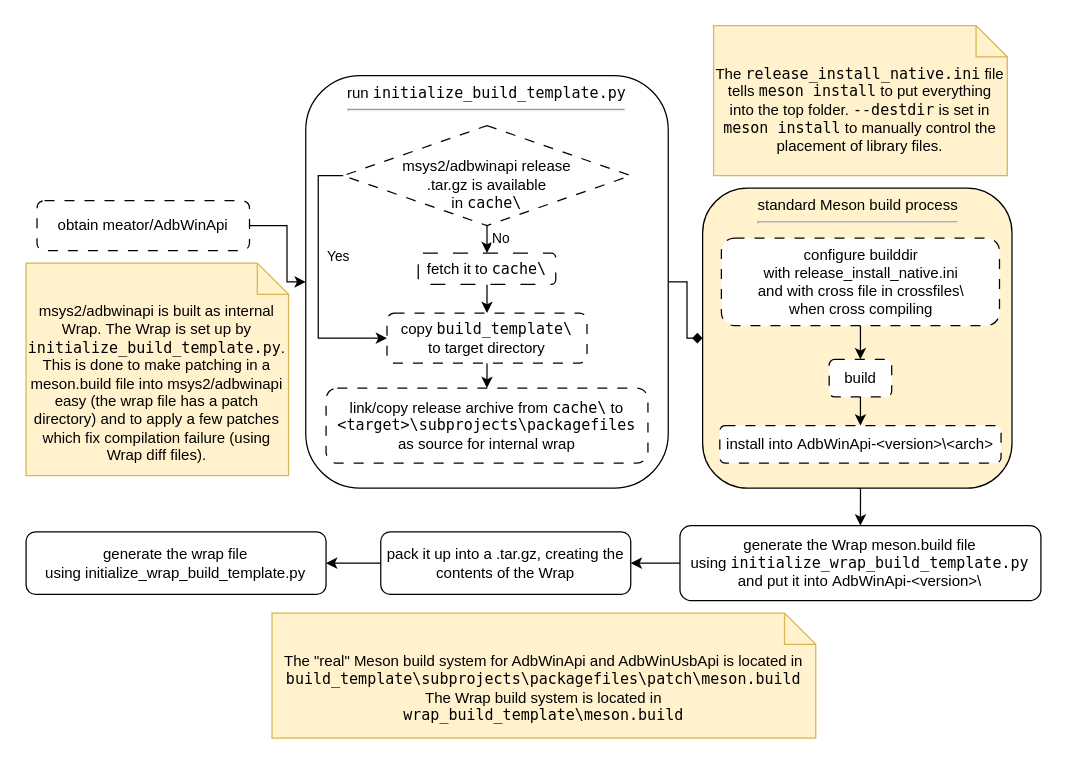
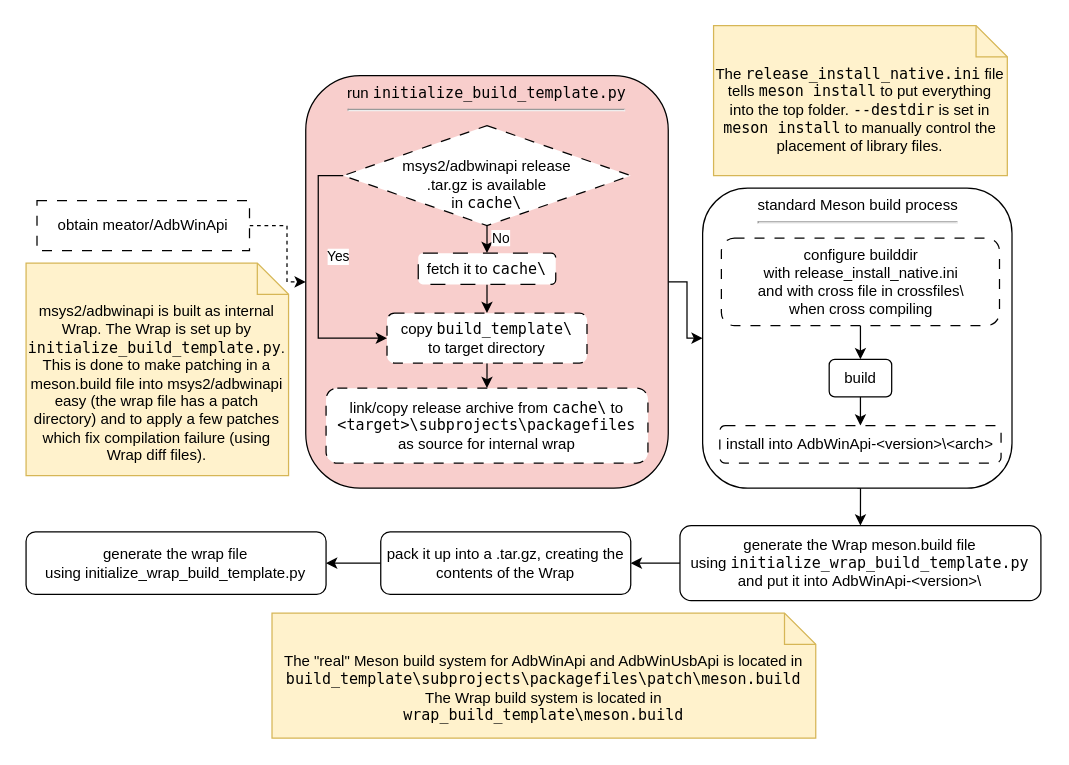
node "run initialize_build_template.py": fillcolor #ffffff -> #f8cecc
node "obtain meator/AdbWinApi": shape rounded rectangle -> rectangle
edge "obtain meator/AdbWinApi" -> "run initialize_build_template.py": style solid -> dashed
edge "run initialize_build_template.py" -> "standard Meson build process": arrowhead diamond -> classic
node "standard Meson build process": fillcolor #fff2cc -> #ffffff
node "build": style dashed -> solid
